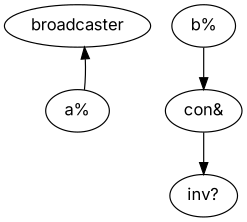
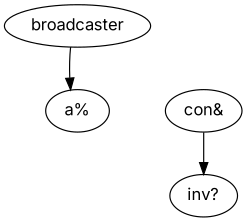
node "b%": removed
edge "a%" -> "broadcaster": reversed
